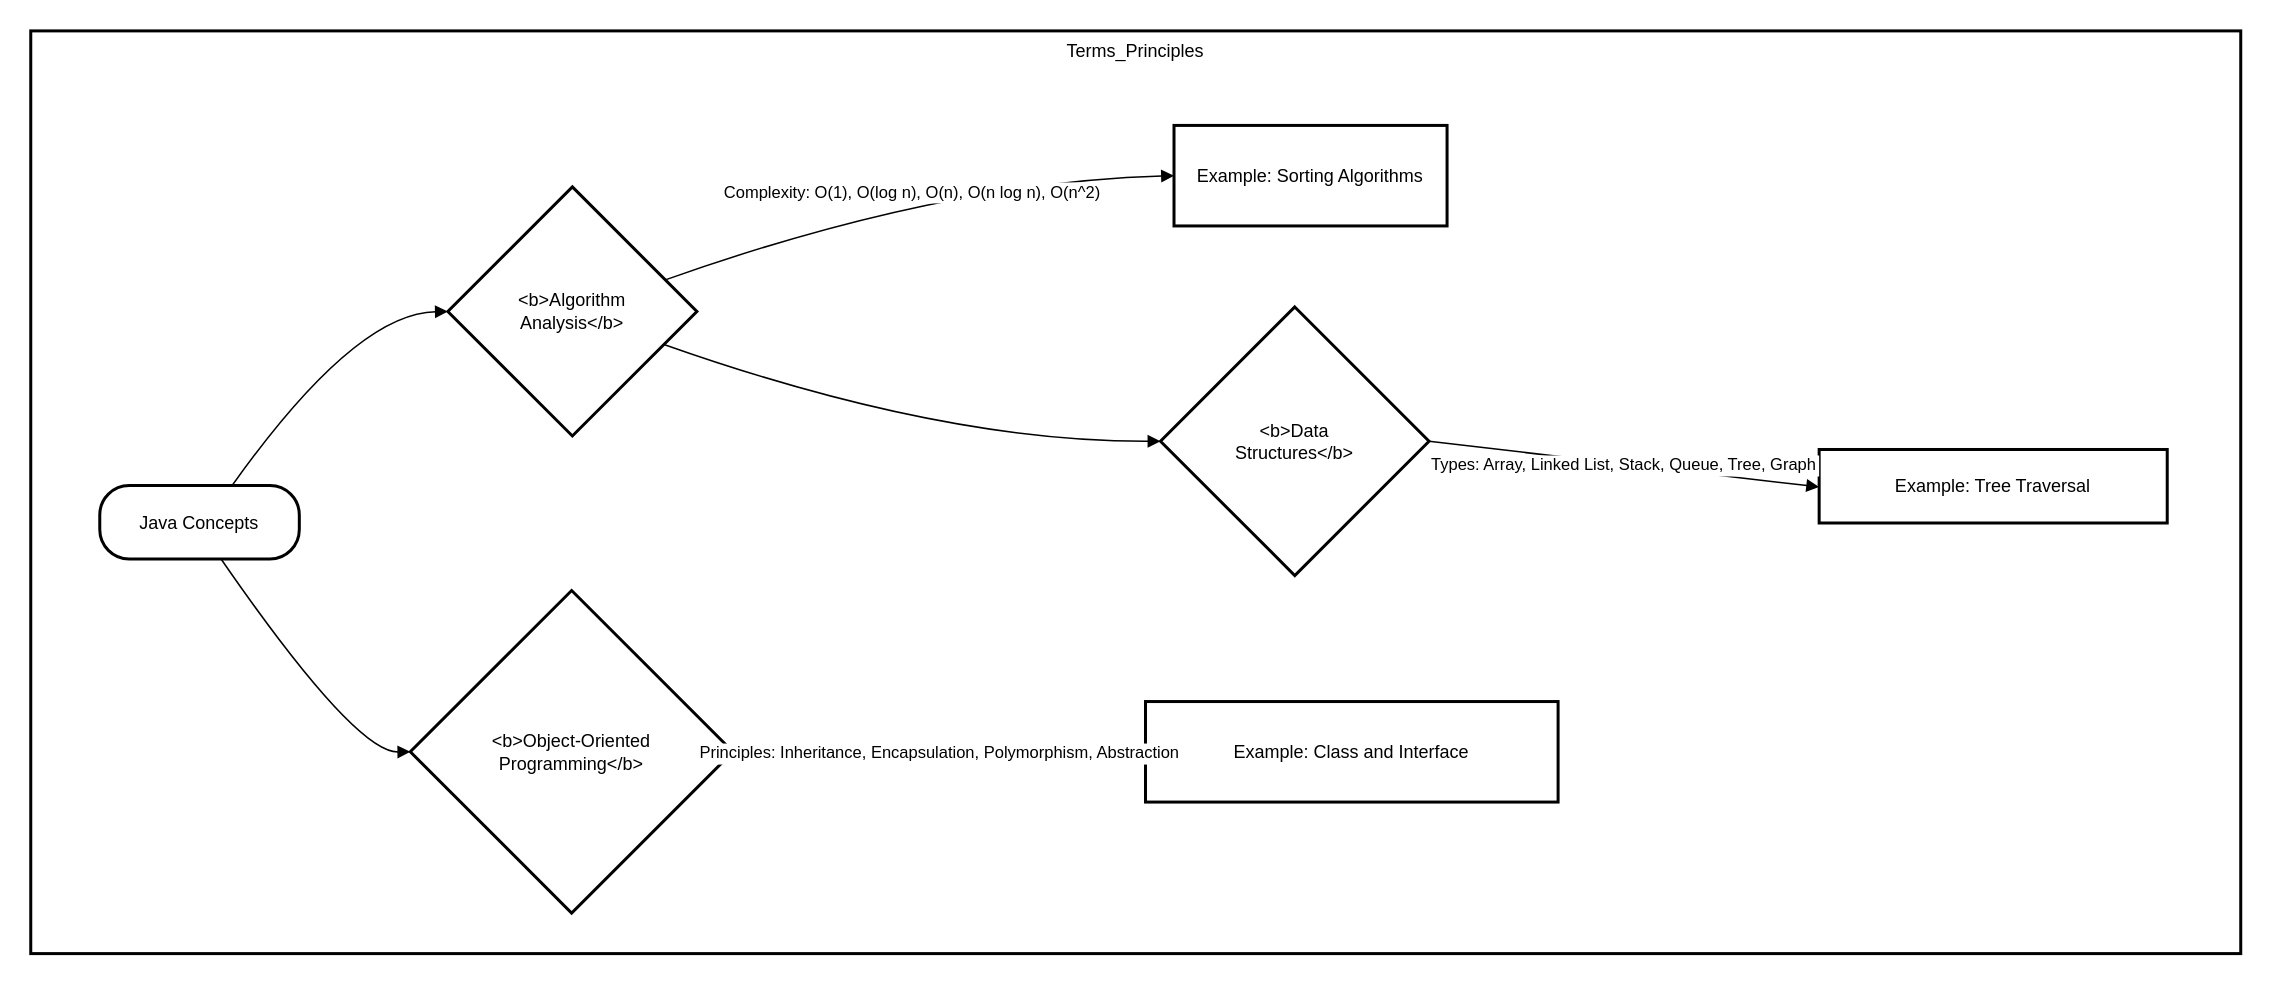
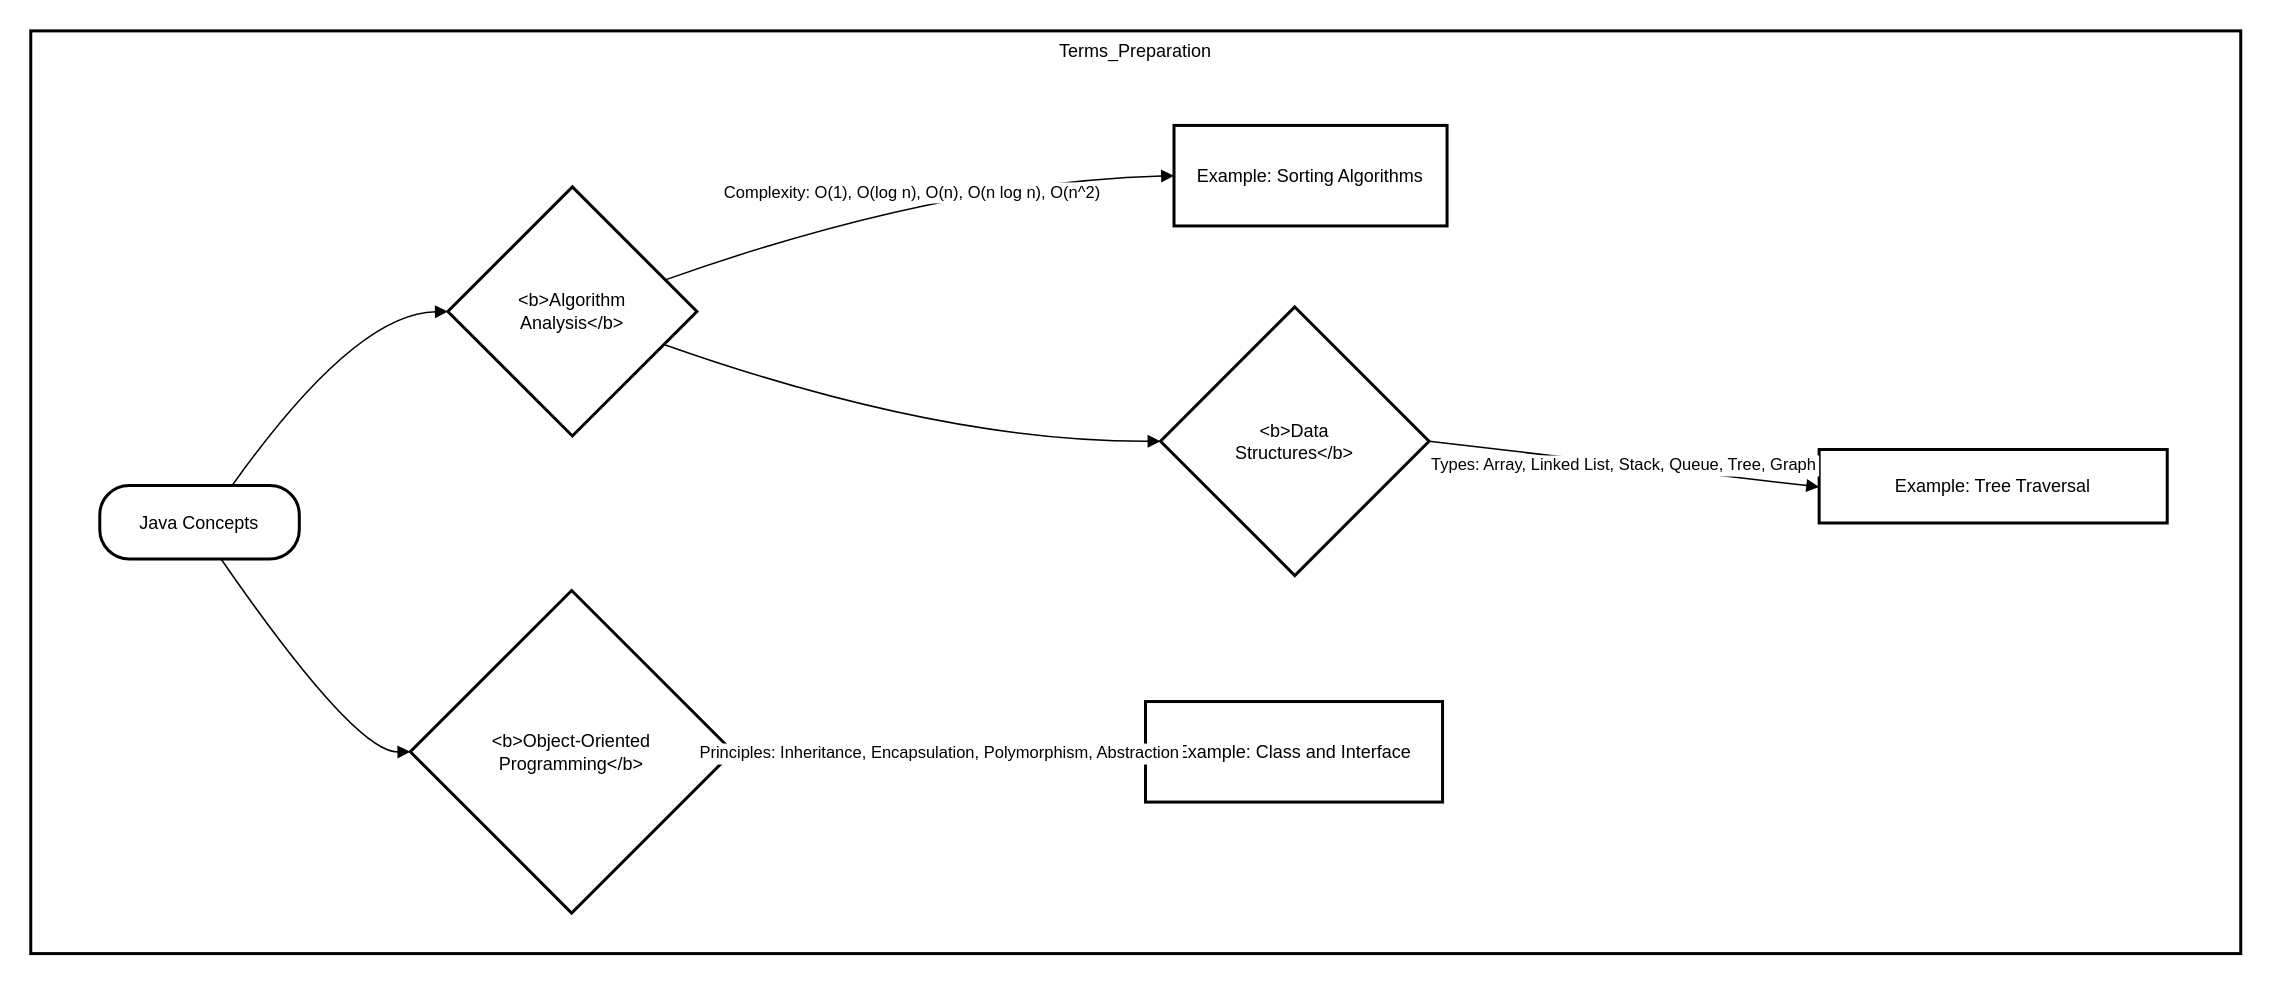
node "Terms_Principles": label "Terms_Principles" -> "Terms_Preparation"
node "Example: Class and Interface": size 413x101 -> 297x101
